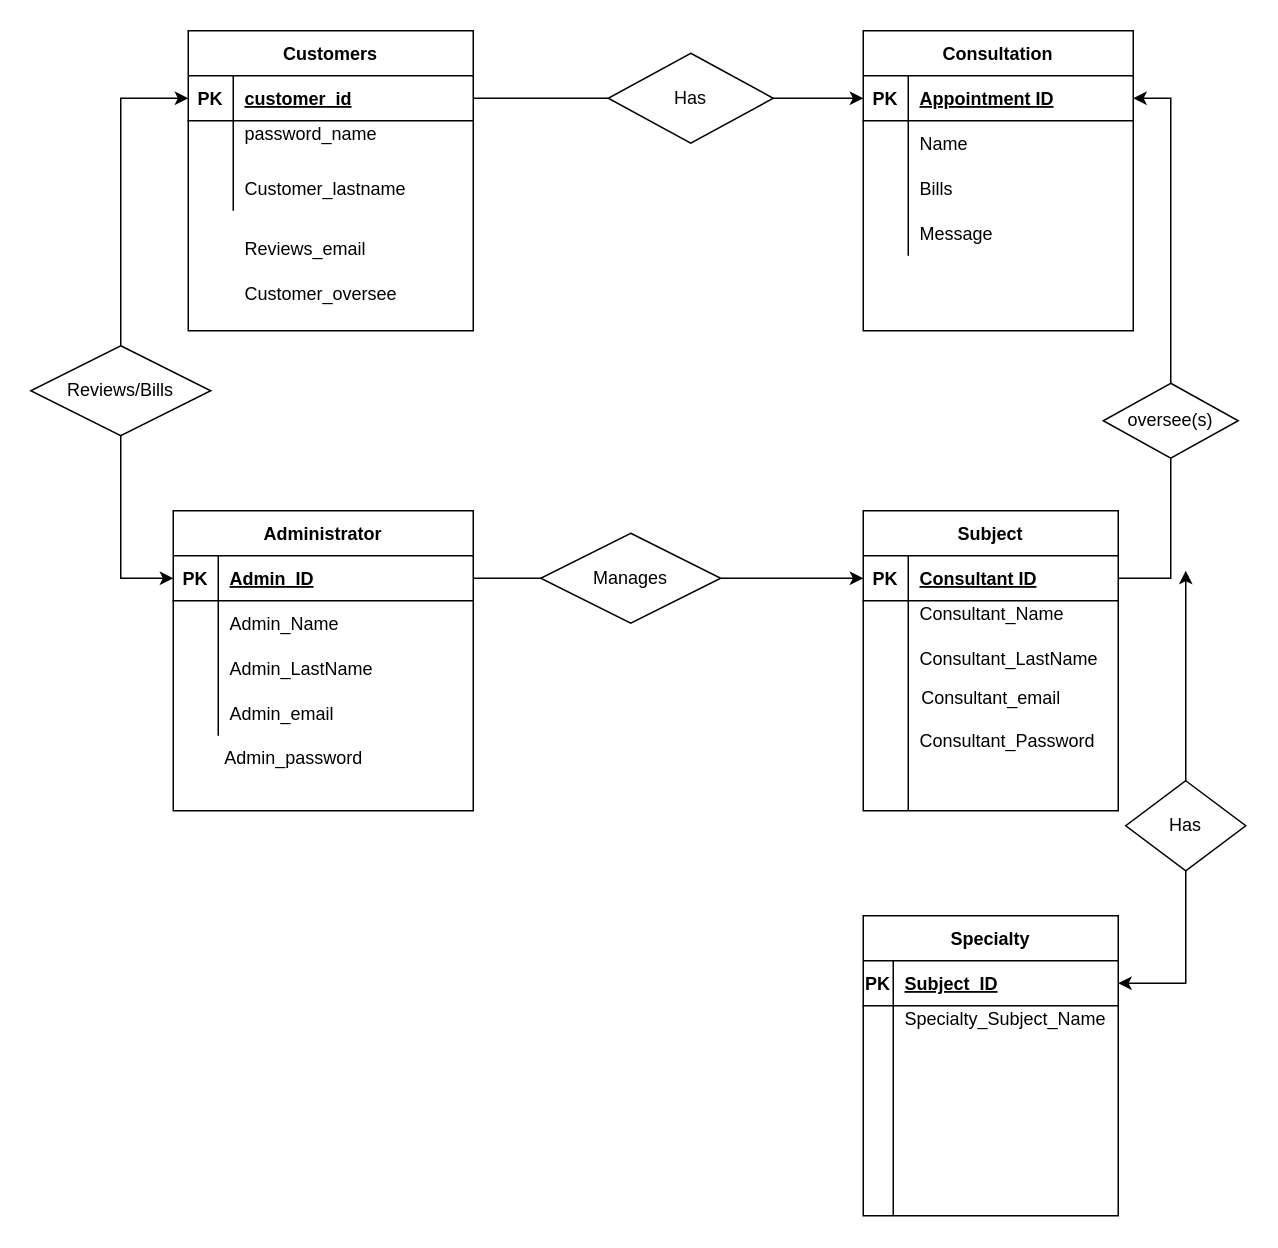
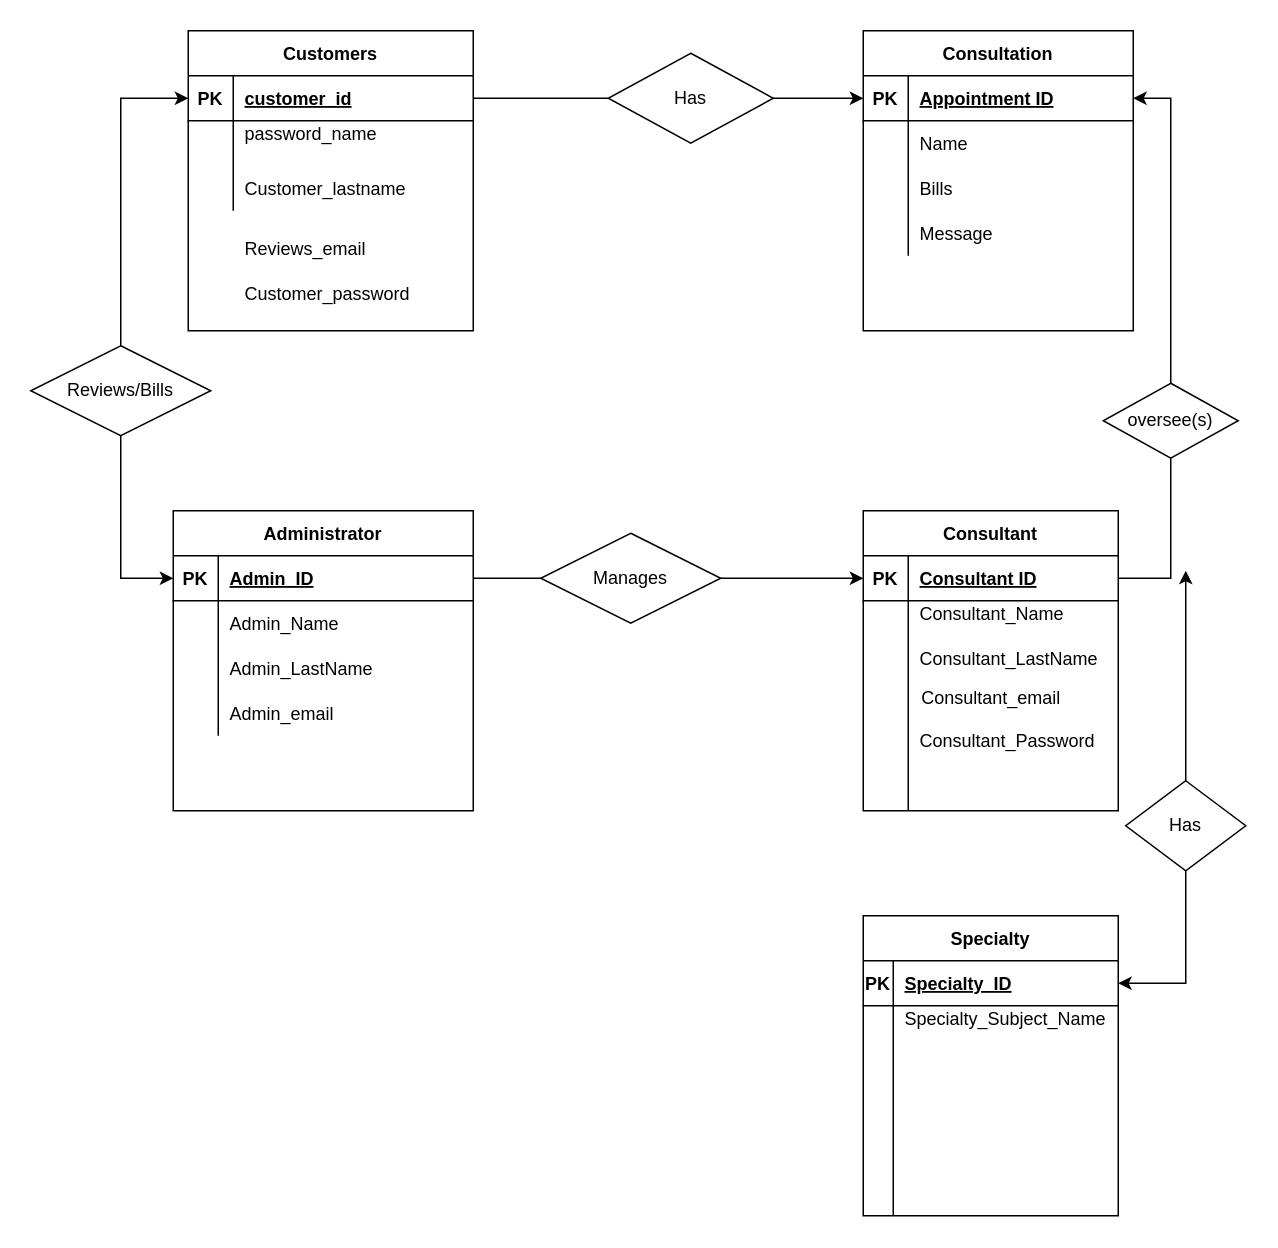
node "Customer_oversee": label "Customer_oversee" -> "Customer_password"
node "Subject": label "Subject" -> "Consultant"
node "Admin_password": removed
node "Subject_ID": label "Subject_ID" -> "Specialty_ID"
